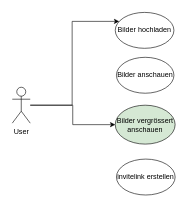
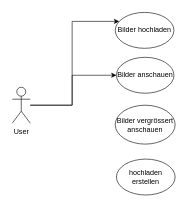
edge "User" -> "Bilder anschauen": added
edge "User" -> "Bilder vergrössert anschauen": removed
node "Bilder vergrössert anschauen": fillcolor #d5e8d4 -> #ffffff
node "invitelink erstellen": label "invitelink erstellen" -> "hochladen erstellen"
